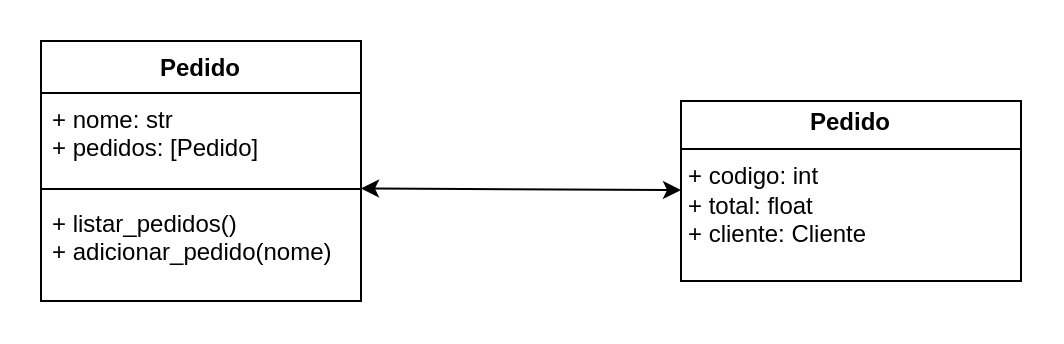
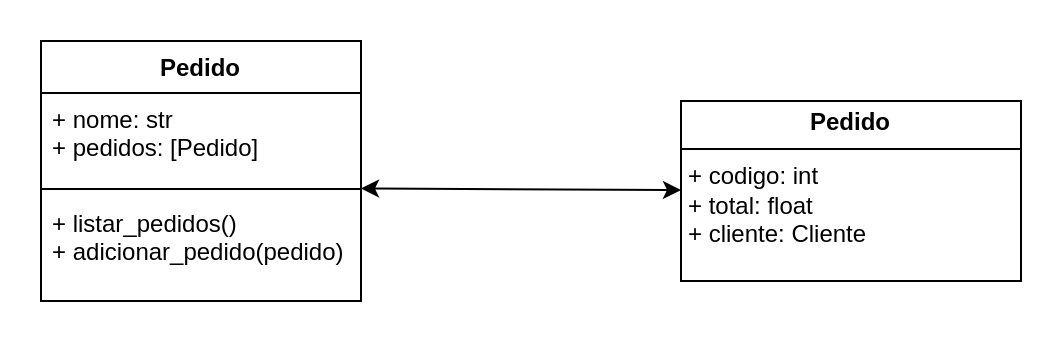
node "+ listar_pedidos() + adicionar_pedido(nome)": label "+ listar_pedidos() + adicionar_pedido(nome)" -> "+ listar_pedidos() + adicionar_pedido(pedido)"
